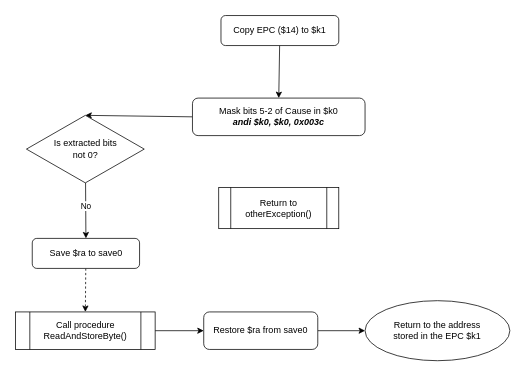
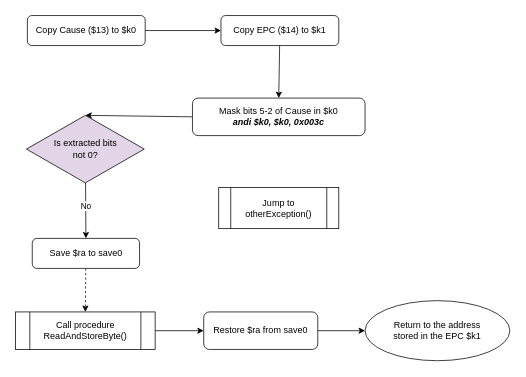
node "Copy Cause ($13) to $k0": added
edge "Copy Cause ($13) to $k0" -> "Copy EPC ($14) to $k1": added
node "Is extracted bits not 0?": fillcolor #ffffff -> #e1d5e7
node "Return to otherException()": label "Return to otherException()" -> "Jump to otherException()"
